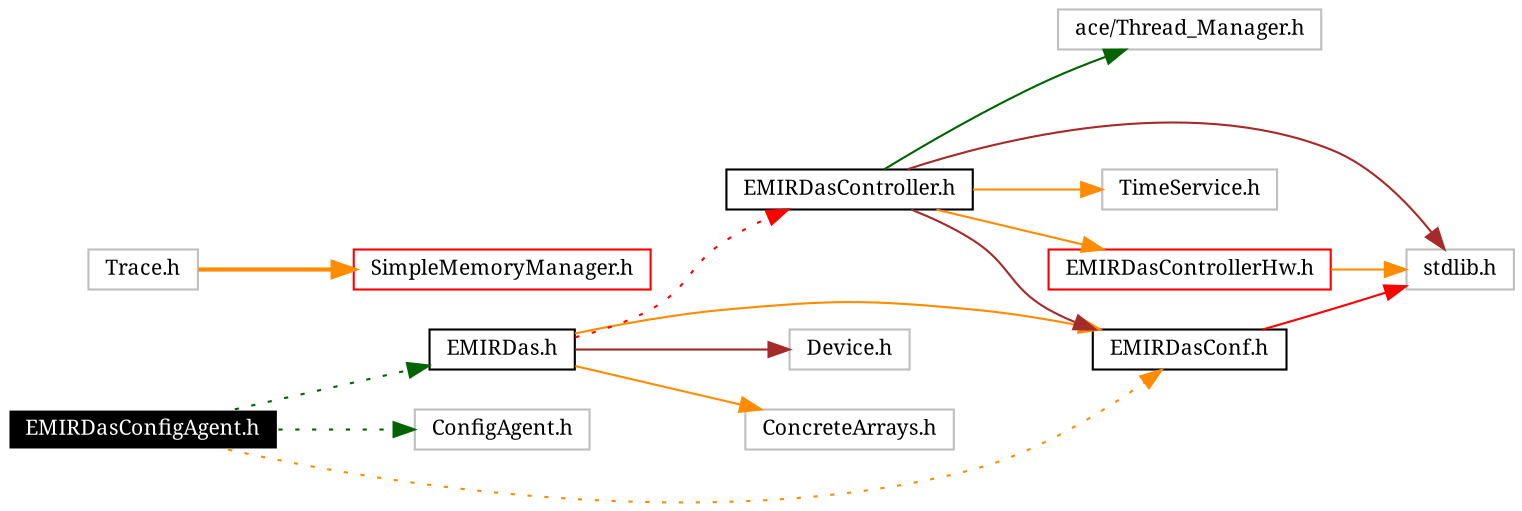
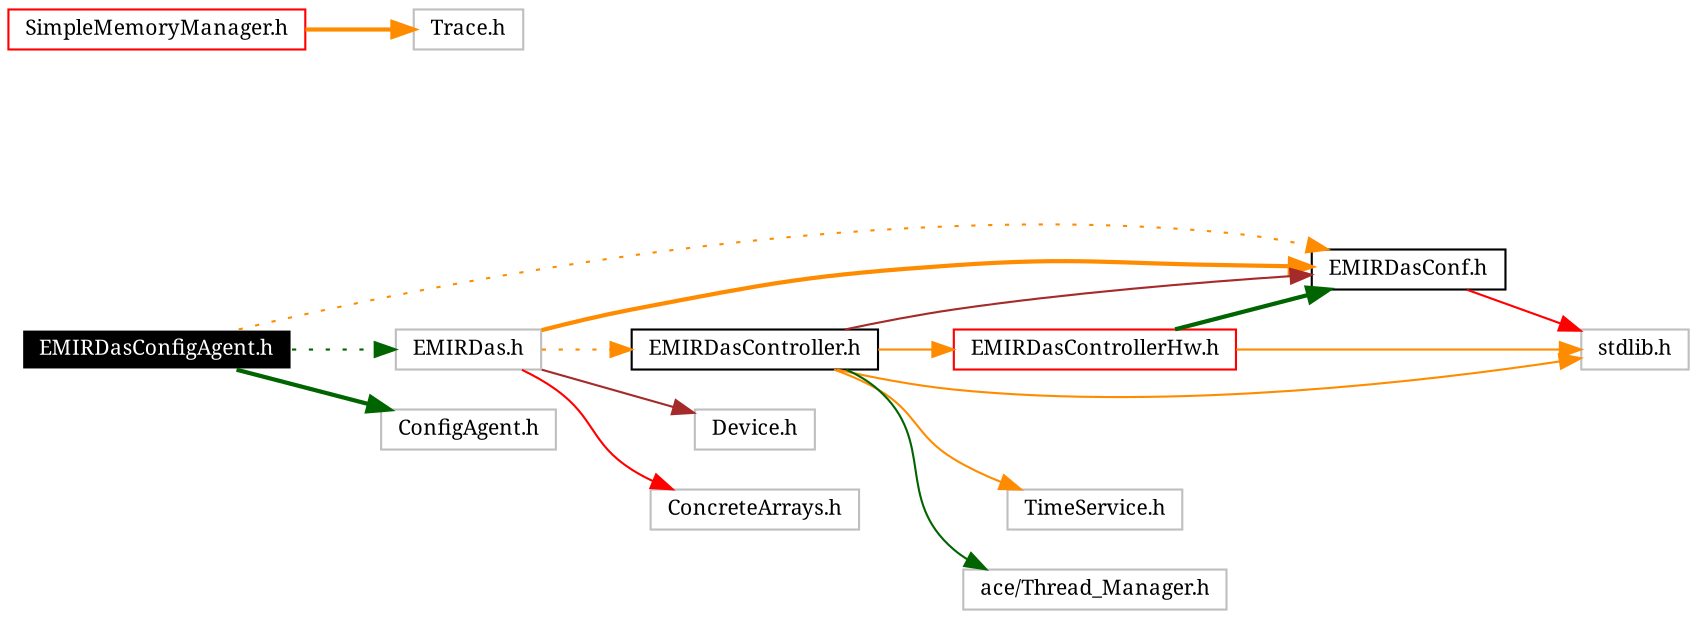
edge "EMIRDasController.h" -> "stdlib.h": color brown -> darkorange
edge "Trace.h" -> "SimpleMemoryManager.h": reversed
edge "EMIRDas.h" -> "EMIRDasController.h": color red -> darkorange
edge "EMIRDas.h" -> "EMIRDasConf.h": style solid -> bold
edge "EMIRDasControllerHw.h" -> "EMIRDasConf.h": added
node "EMIRDas.h": color black -> grey75
edge "EMIRDas.h" -> "ConcreteArrays.h": color darkorange -> red
edge "EMIRDasConfigAgent.h" -> "ConfigAgent.h": style dotted -> bold
